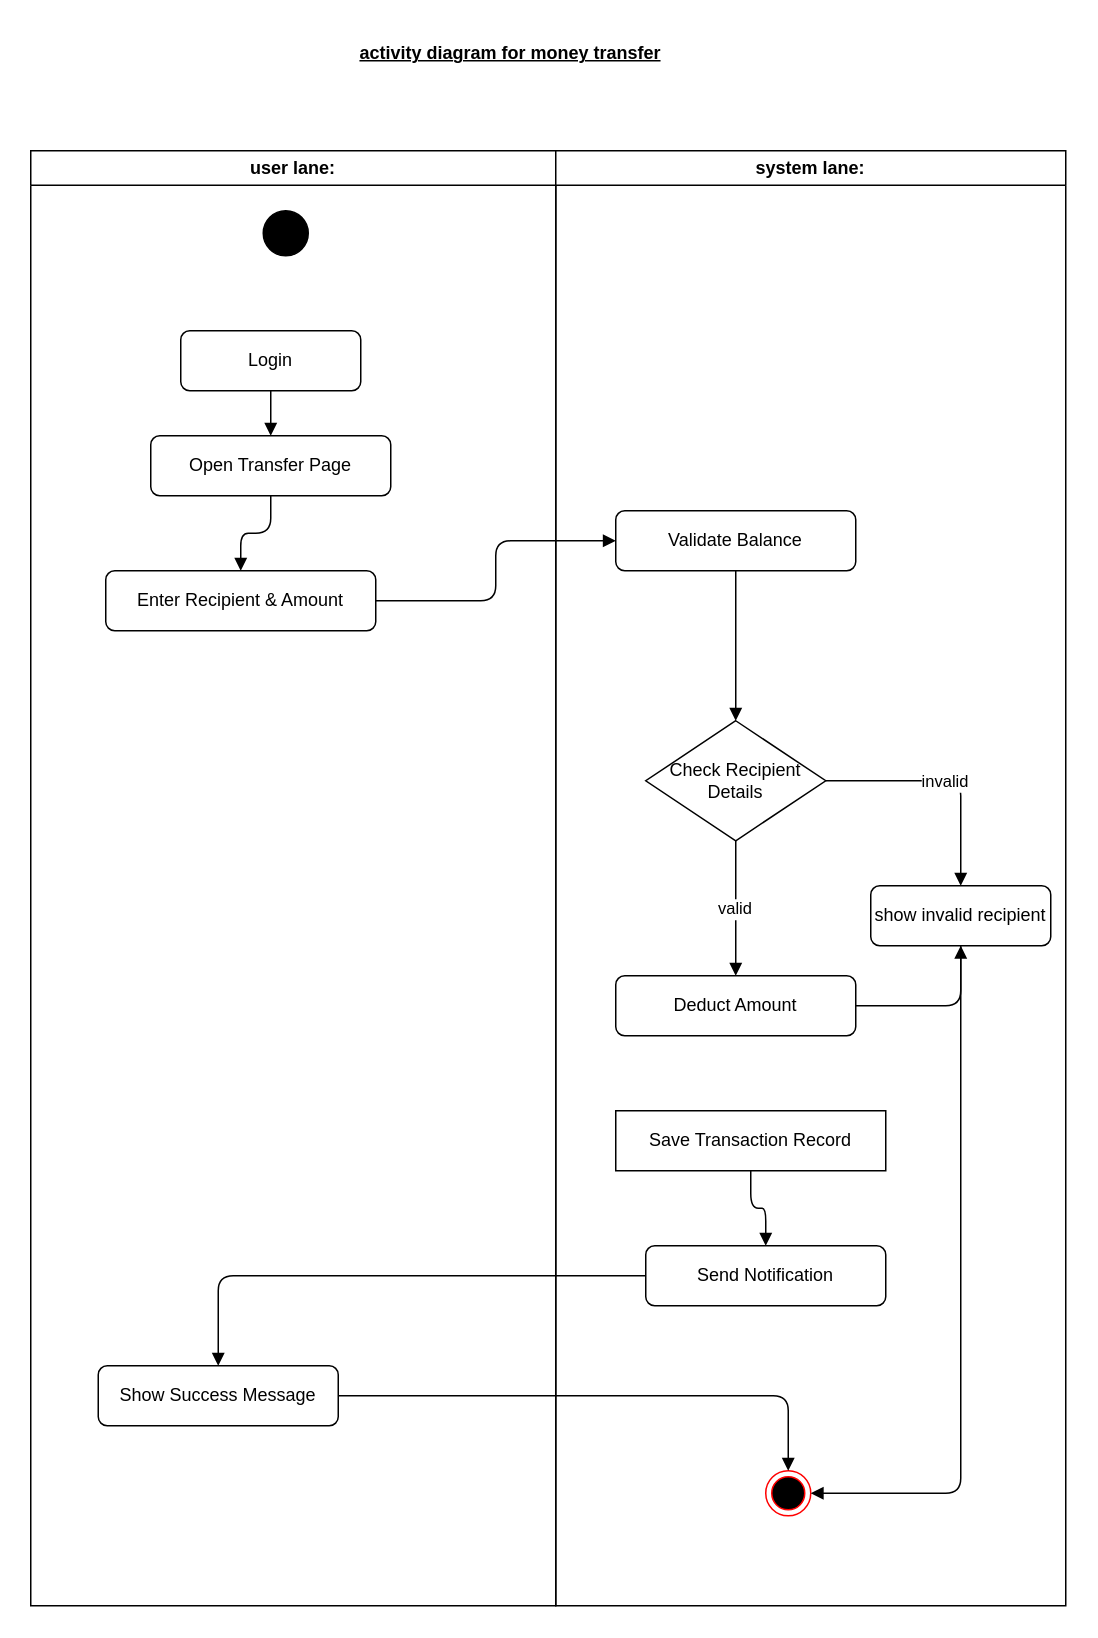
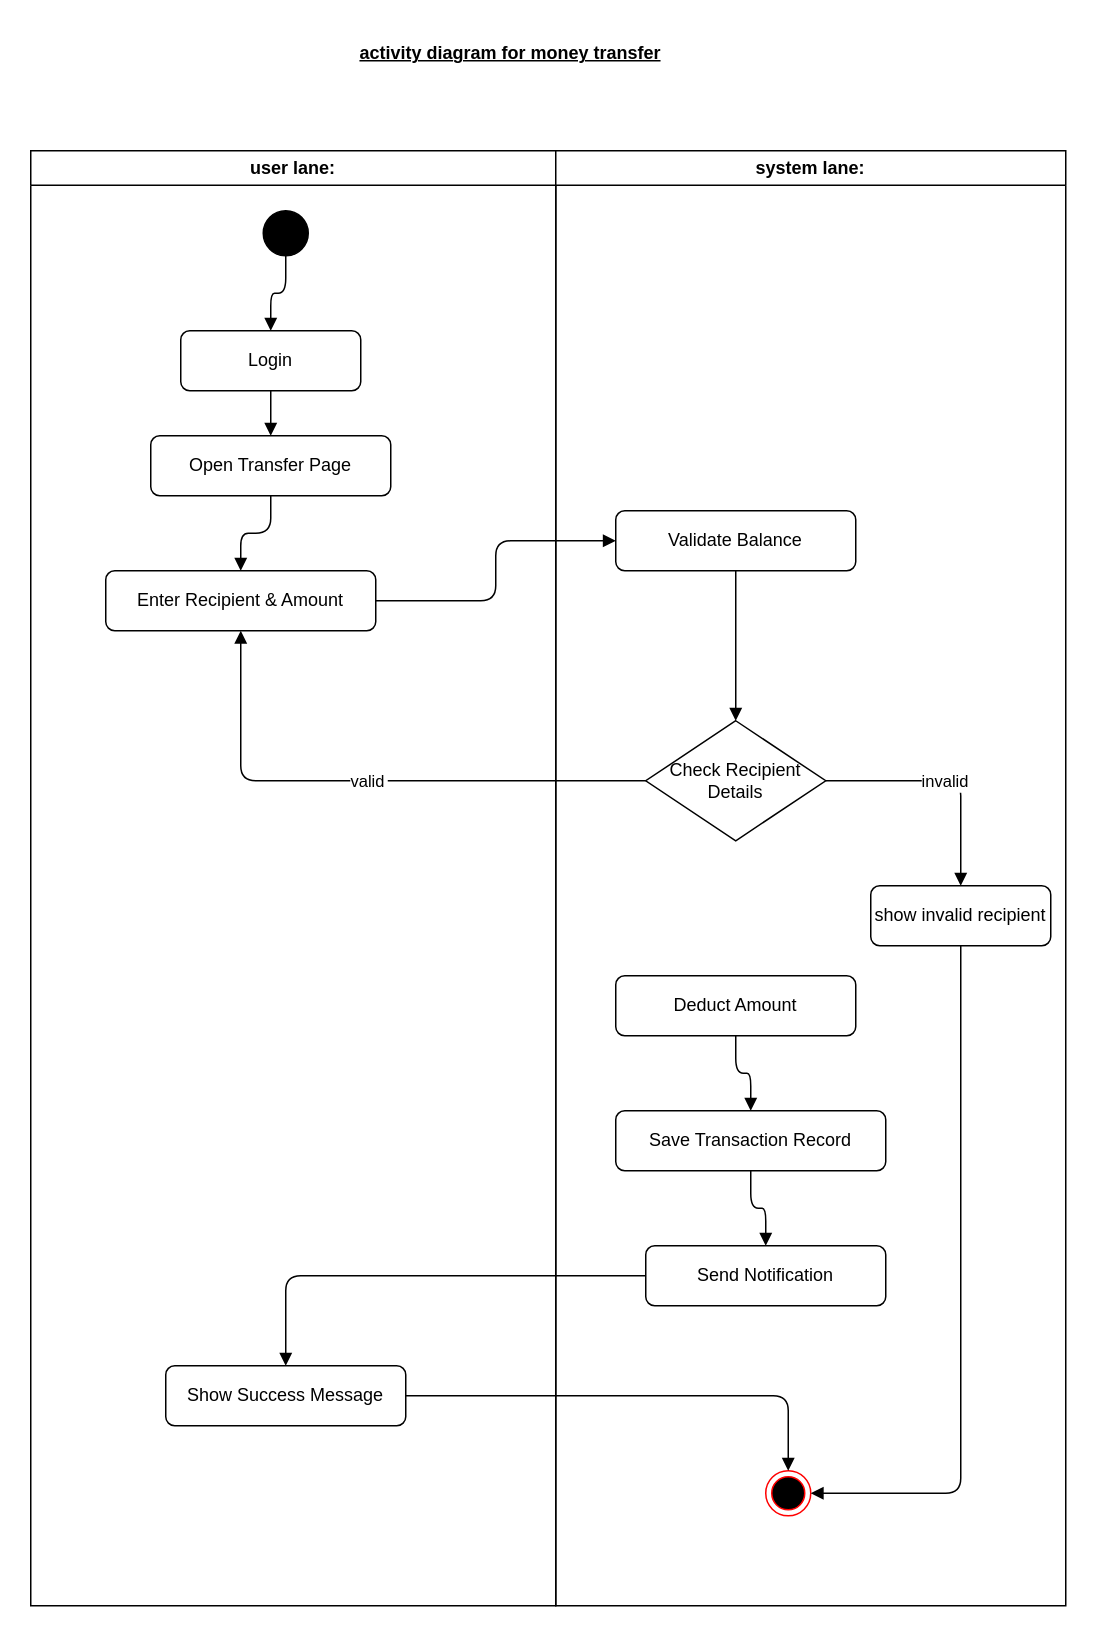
edge "start" -> "Login": added
edge "Check Recipient Details" -> "Deduct Amount": now "Check Recipient Details" -> "Enter Recipient & Amount"
edge "Deduct Amount" -> "show invalid recipient": now "Deduct Amount" -> "Save Transaction Record"
node "Save Transaction Record": shape rectangle -> rounded rectangle
node "Show Success Message": moved (218, 1396) -> (286, 1396)
